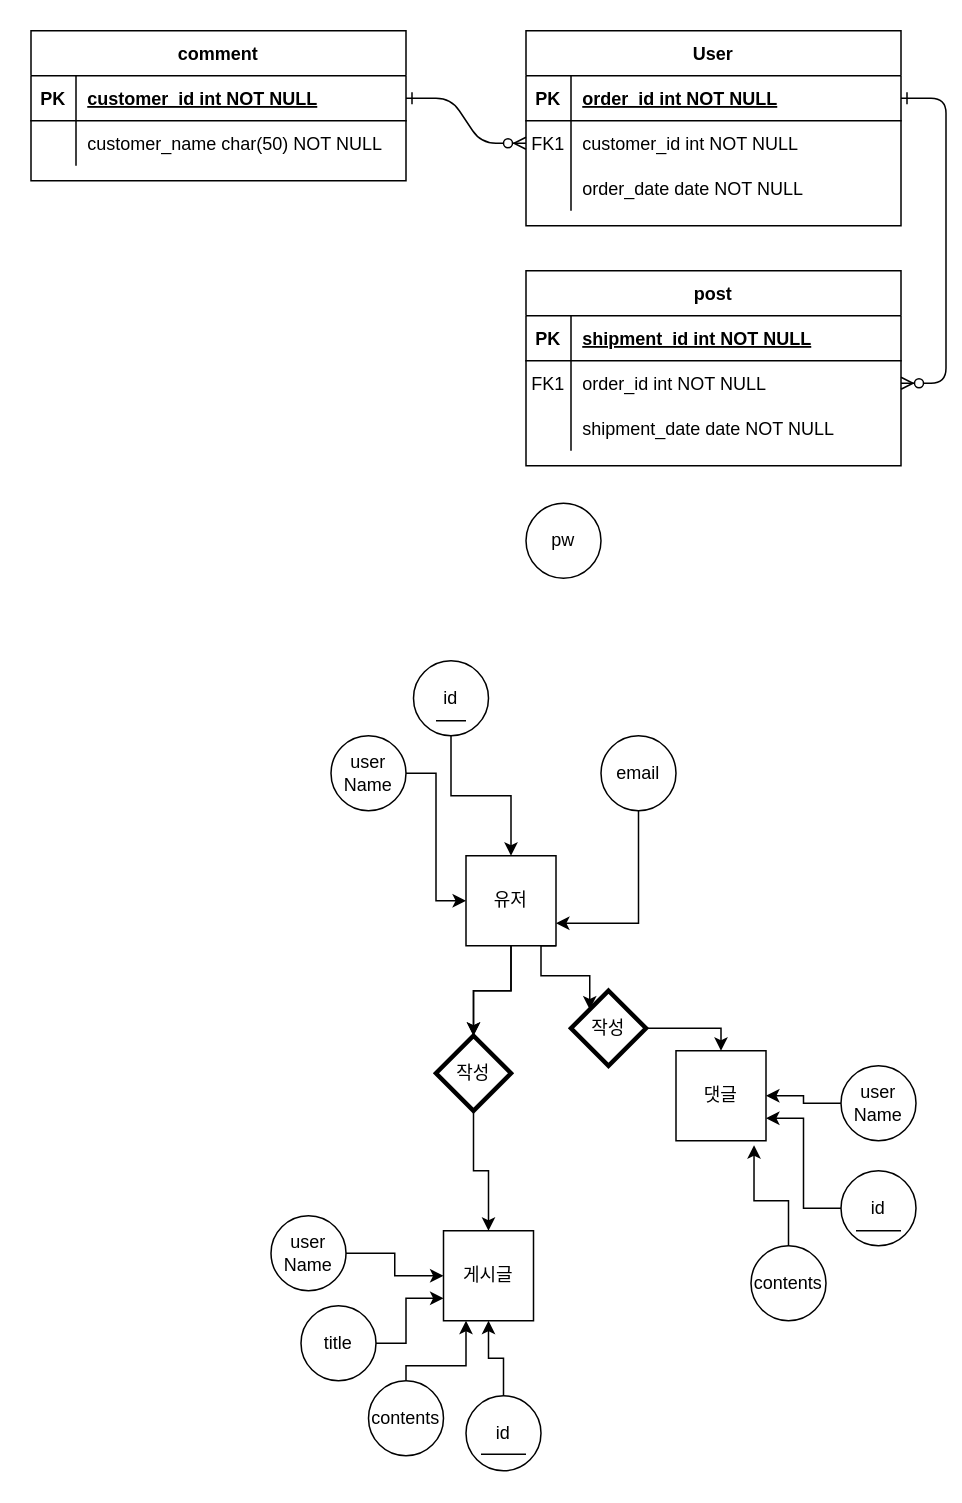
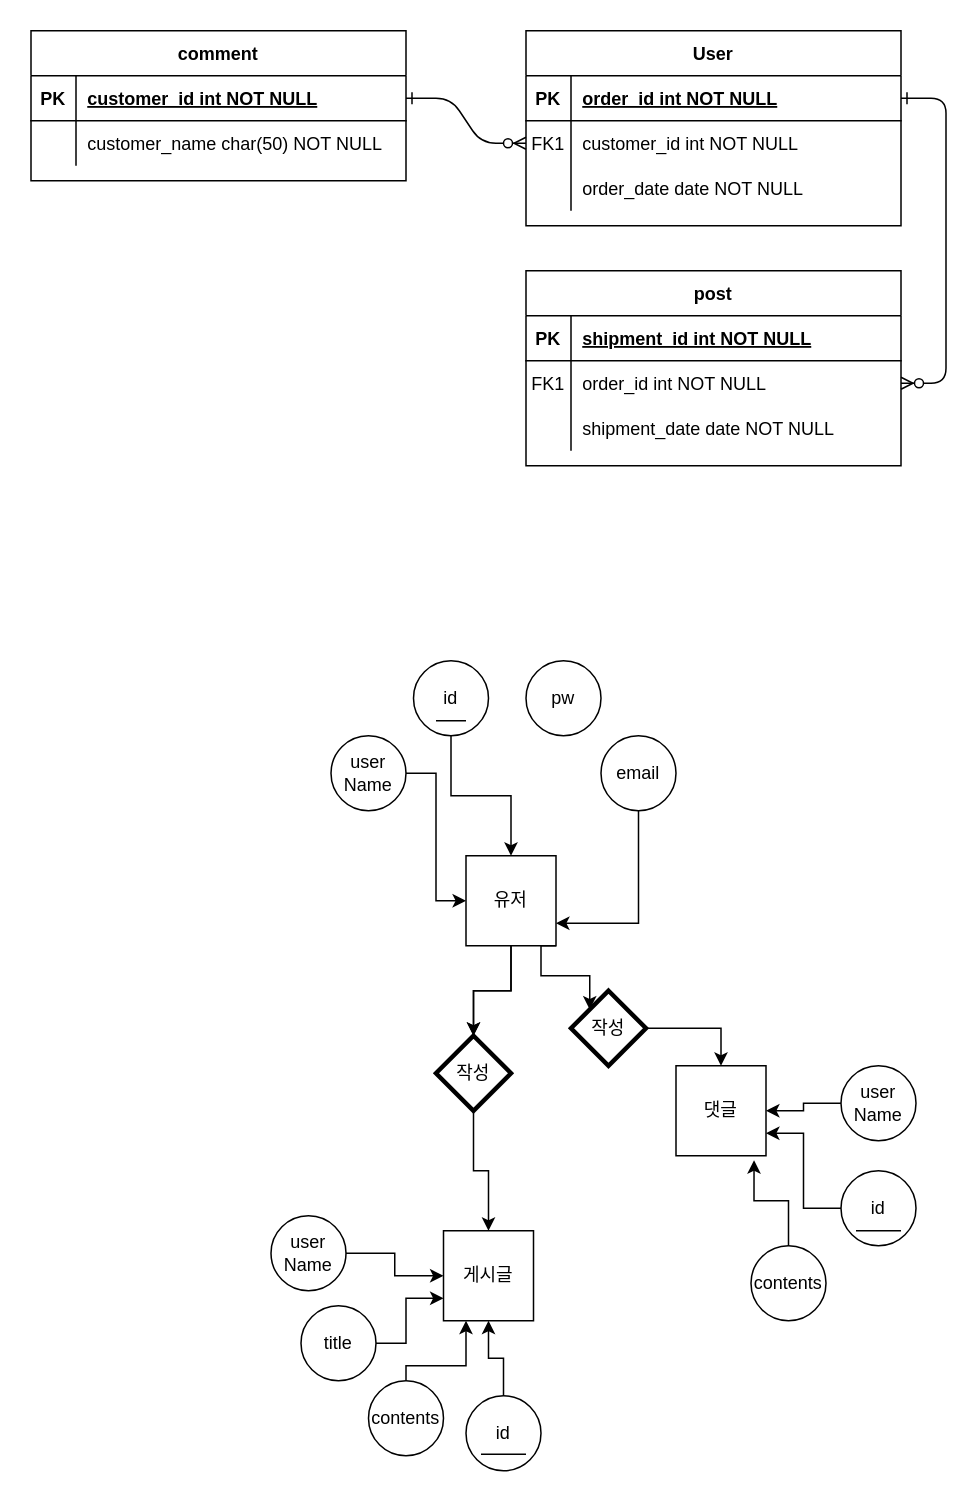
node "pw": moved (563, 541) -> (563, 698)
node "댓글": moved (721, 1096) -> (721, 1111)
